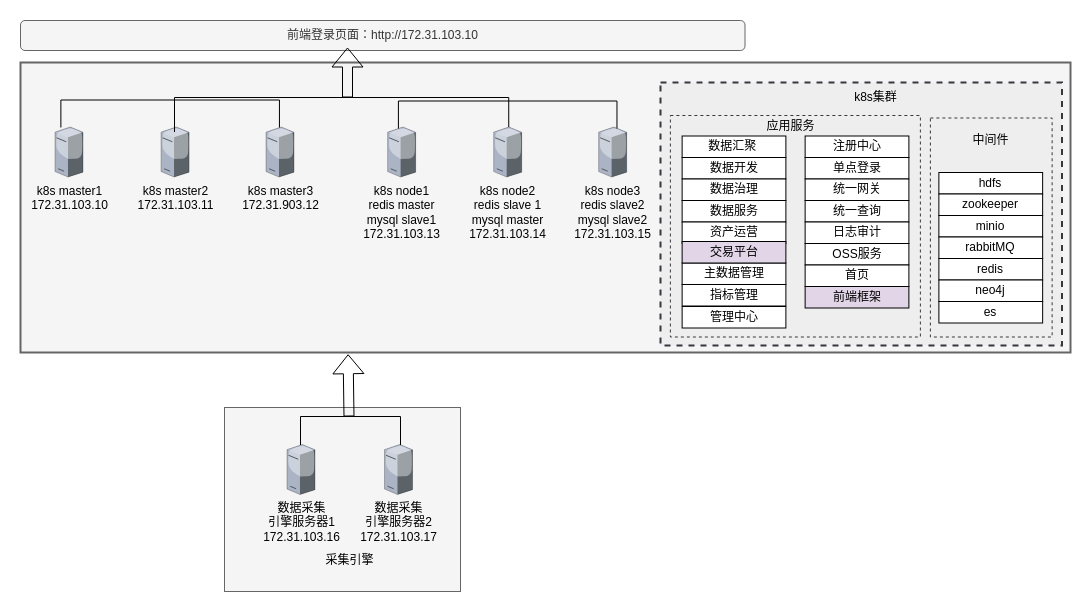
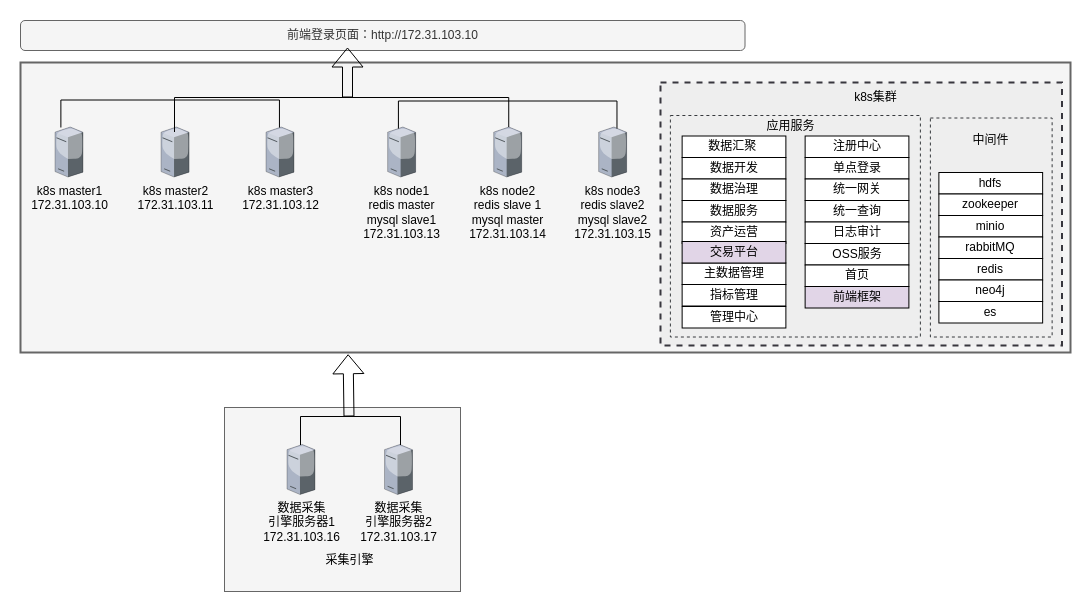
node "k8s master3 172.31.903.12": label "k8s master3 172.31.903.12" -> "k8s master3 172.31.103.12"
